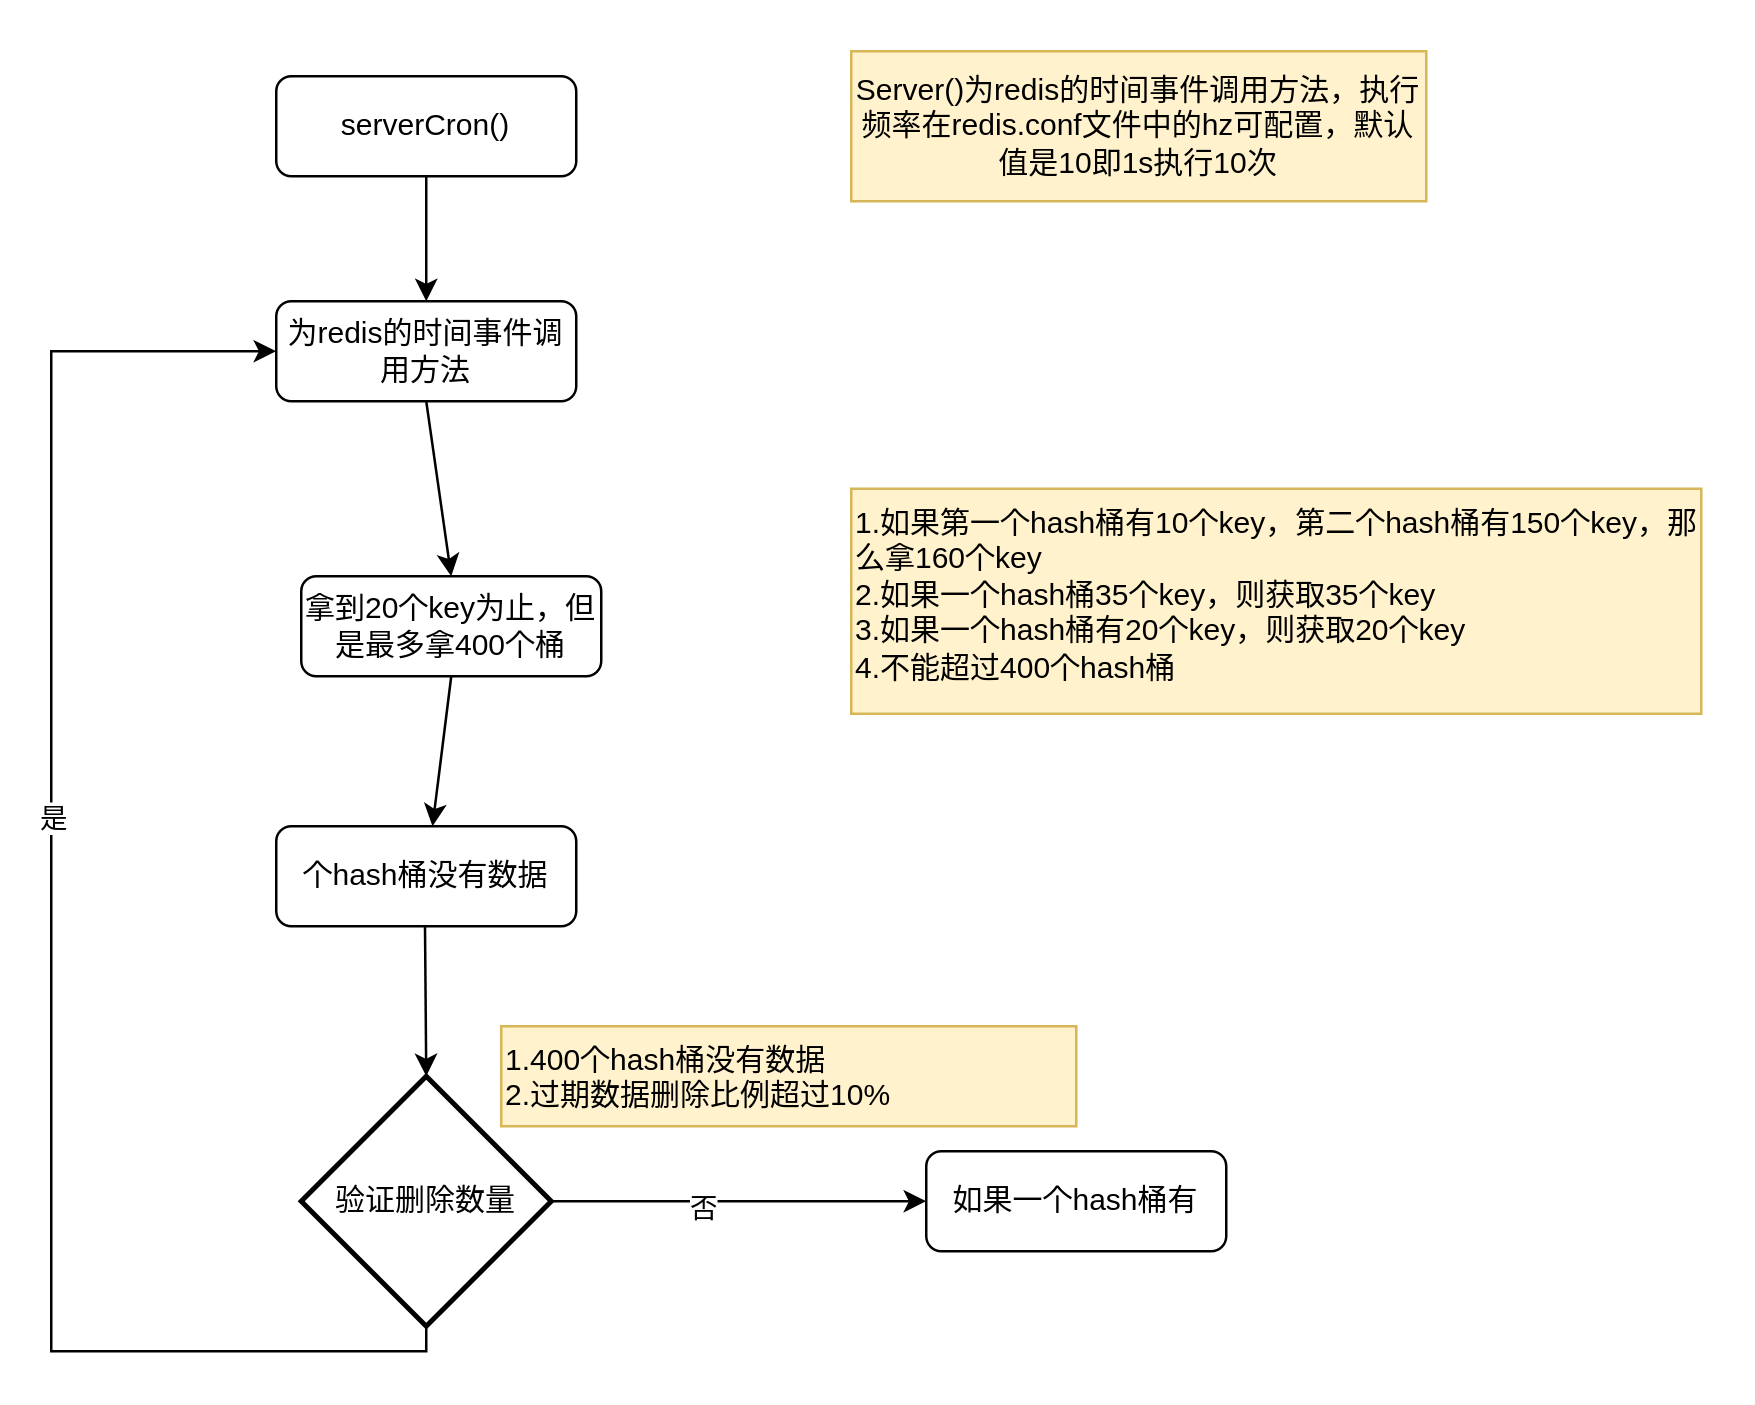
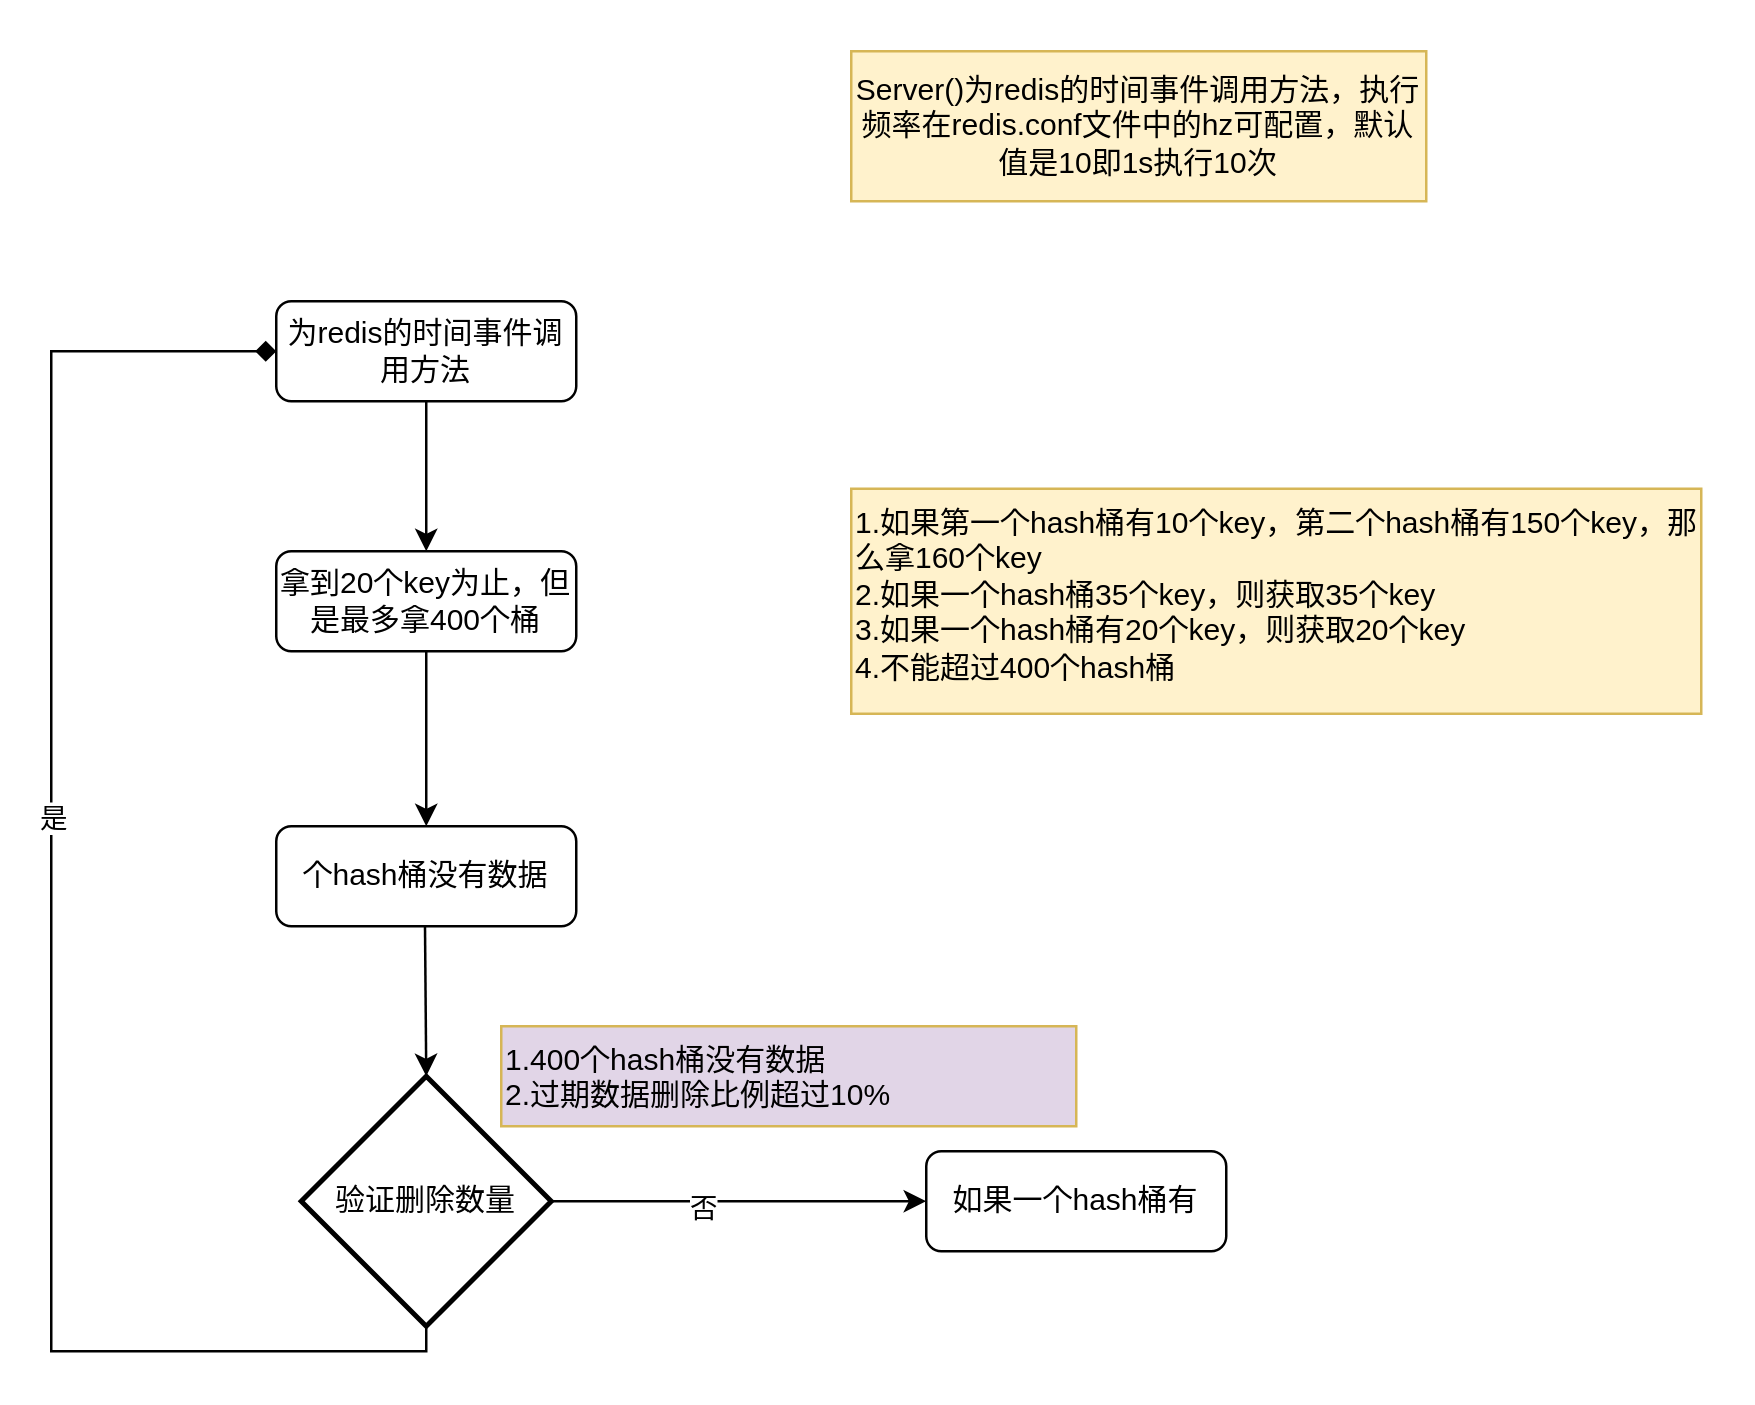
node "serverCron()": removed
edge "serverCron()" -> "为redis的时间事件调用方法": removed
edge "验证删除数量" -> "为redis的时间事件调用方法": arrowhead classic -> diamond
node "拿到20个key为止，但是最多拿400个桶": moved (451, 626) -> (426, 601)
node "1.400个hash桶没有数据 2.过期数据删除比例超过10%": fillcolor #fff2cc -> #e1d5e7
